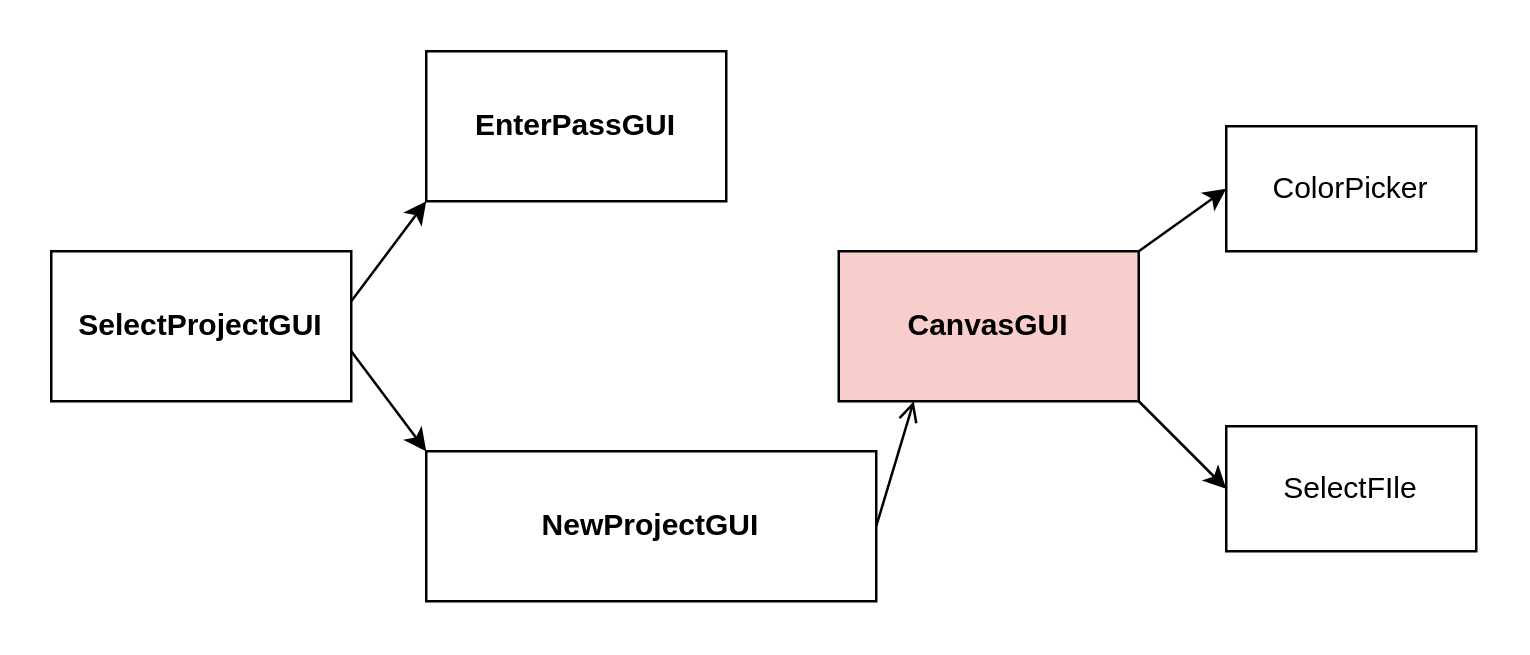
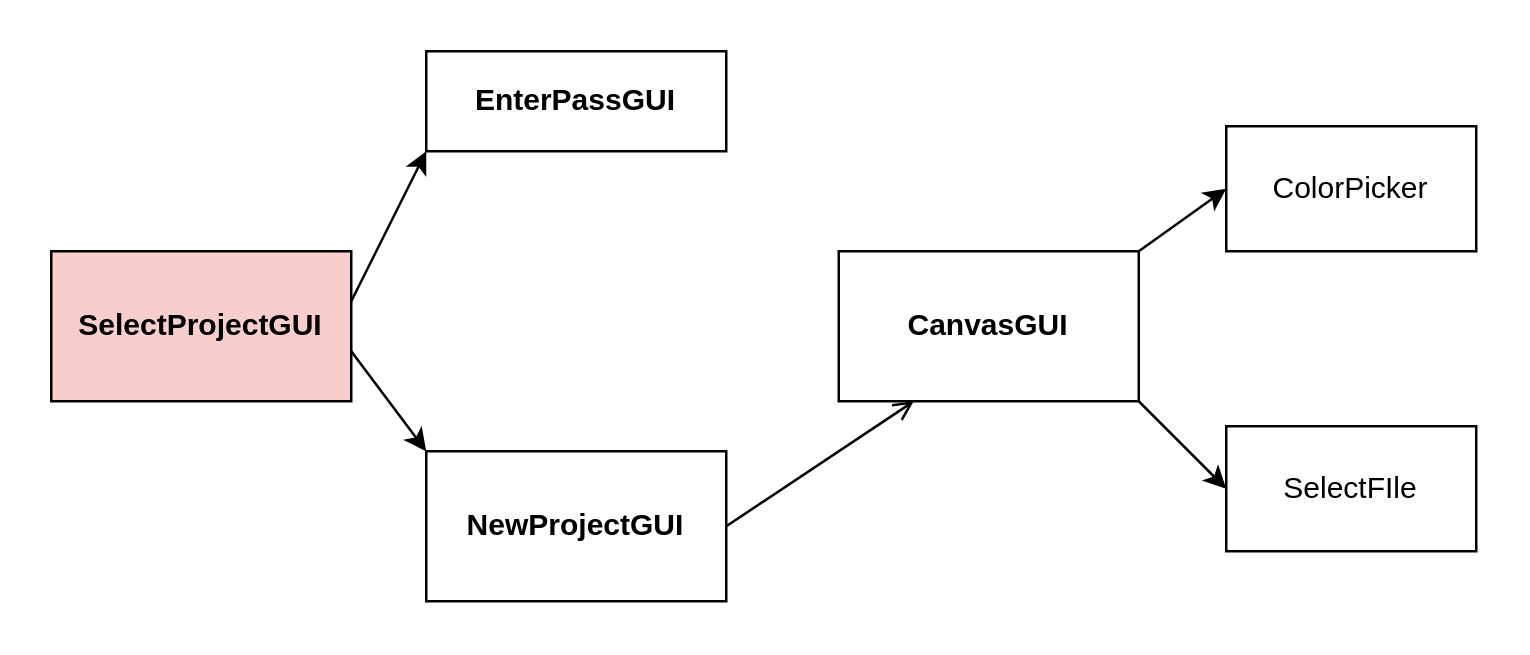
node "EnterPassGUI": size 300x150 -> 300x100
node "SelectProjectGUI": fillcolor #ffffff -> #f8cecc
node "CanvasGUI": fillcolor #f8cecc -> #ffffff
node "NewProjectGUI": size 450x150 -> 300x150
